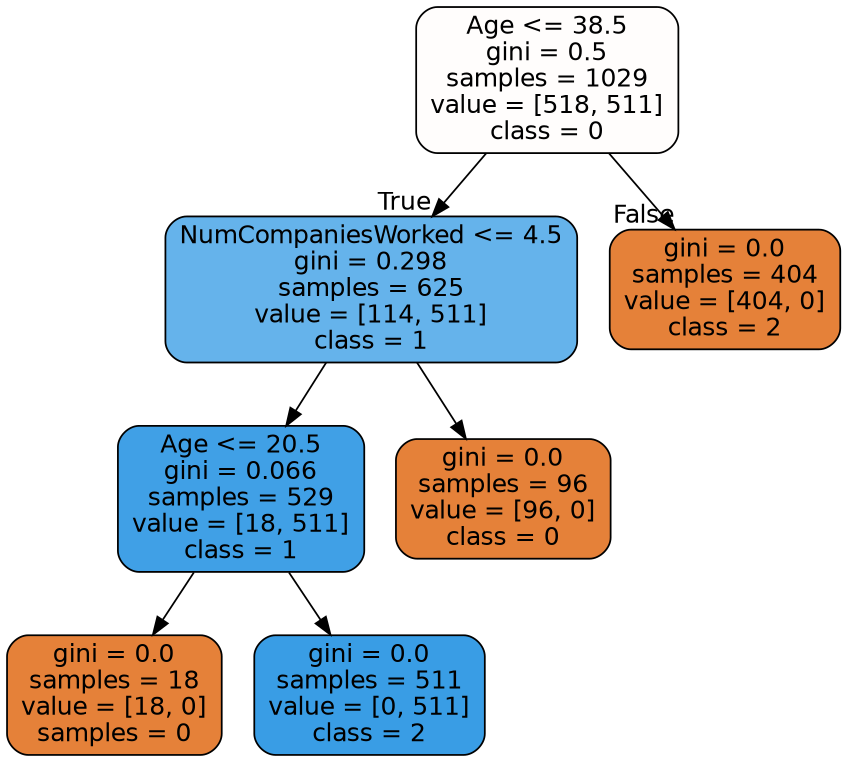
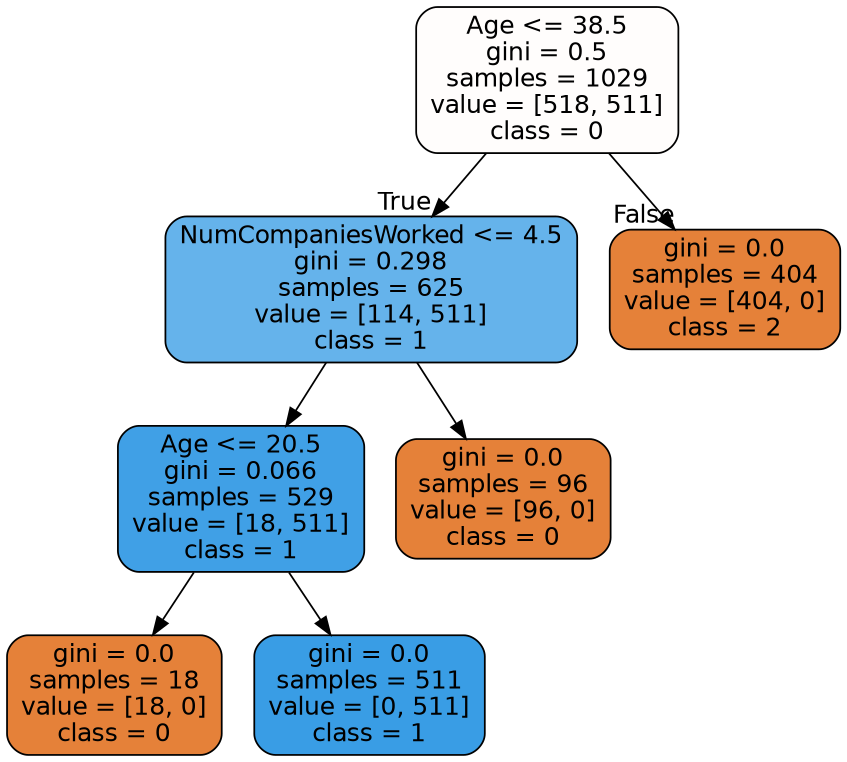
node "gini = 0.0 samples = 18 value = [18, 0] samples = 0": label "gini = 0.0 samples = 18 value = [18, 0] samples = 0" -> "gini = 0.0 samples = 18 value = [18, 0] class = 0"
node "gini = 0.0 samples = 511 value = [0, 511] class = 2": label "gini = 0.0 samples = 511 value = [0, 511] class = 2" -> "gini = 0.0 samples = 511 value = [0, 511] class = 1"
